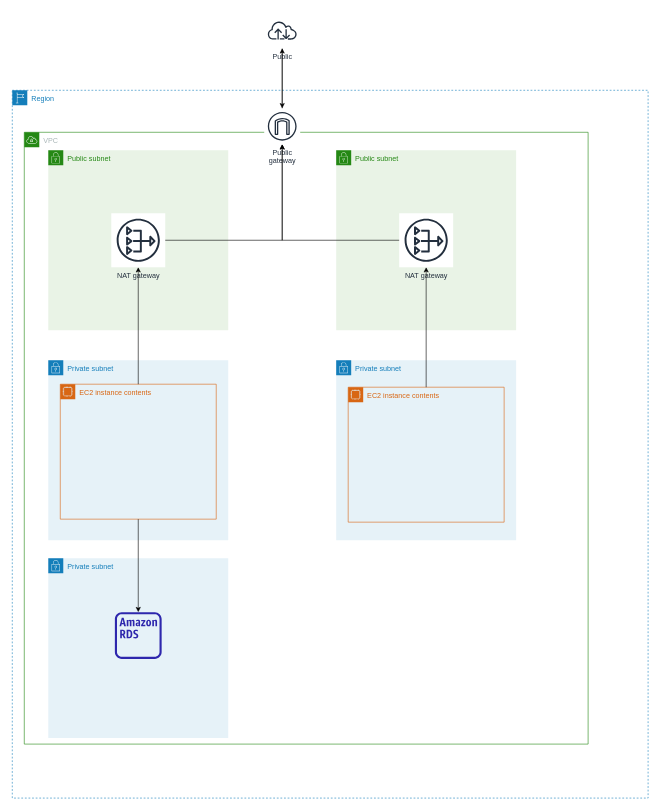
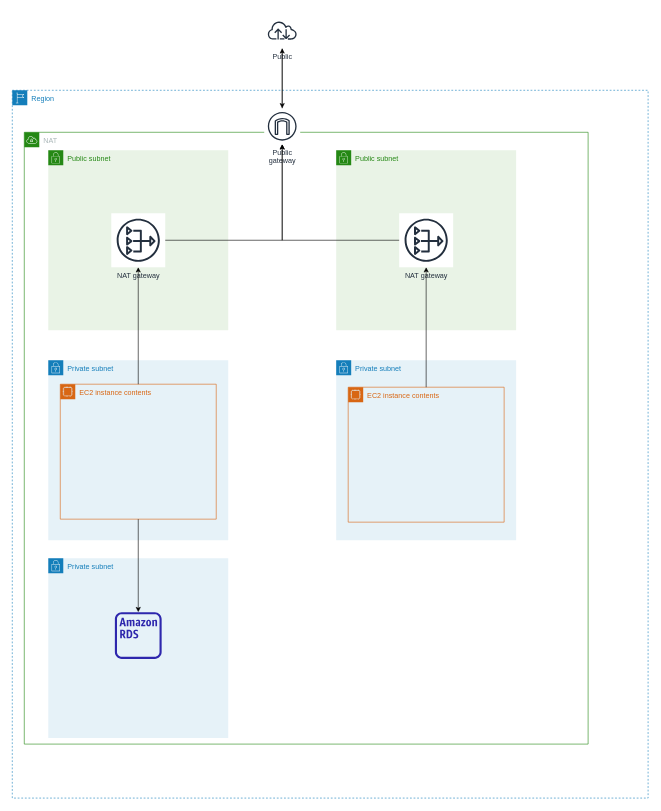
node "VPC": label "VPC" -> "NAT"
